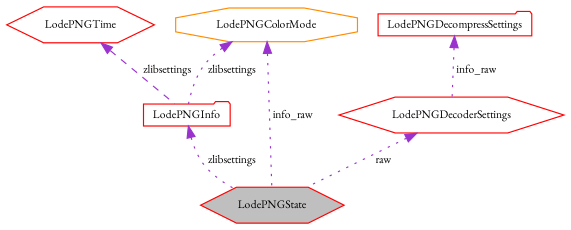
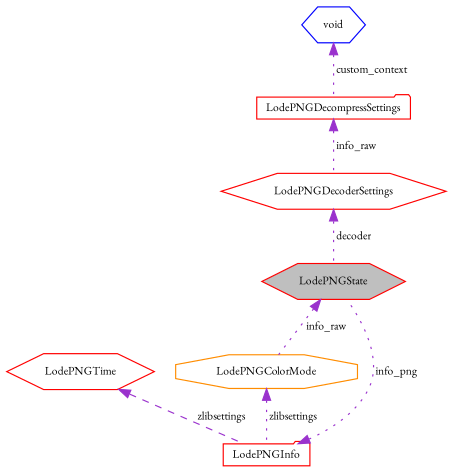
node "void": added
edge "LodePNGState" -> "LodePNGColorMode": reversed
edge "LodePNGState" -> "LodePNGInfo": label " zlibsettings" -> " info_png"
edge "LodePNGState" -> "LodePNGDecoderSettings": label " raw" -> " decoder"
